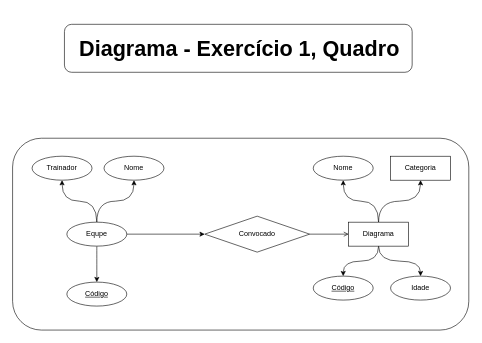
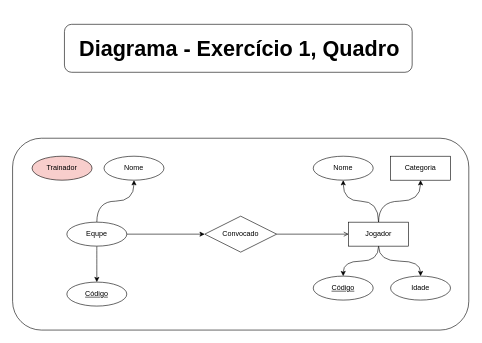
node "Trainador": fillcolor #ffffff -> #f8cecc
edge "Equpe" -> "Trainador": removed
node "Convocado": size 105x36 -> 72x36
node "Diagrama": label "Diagrama" -> "Jogador"
